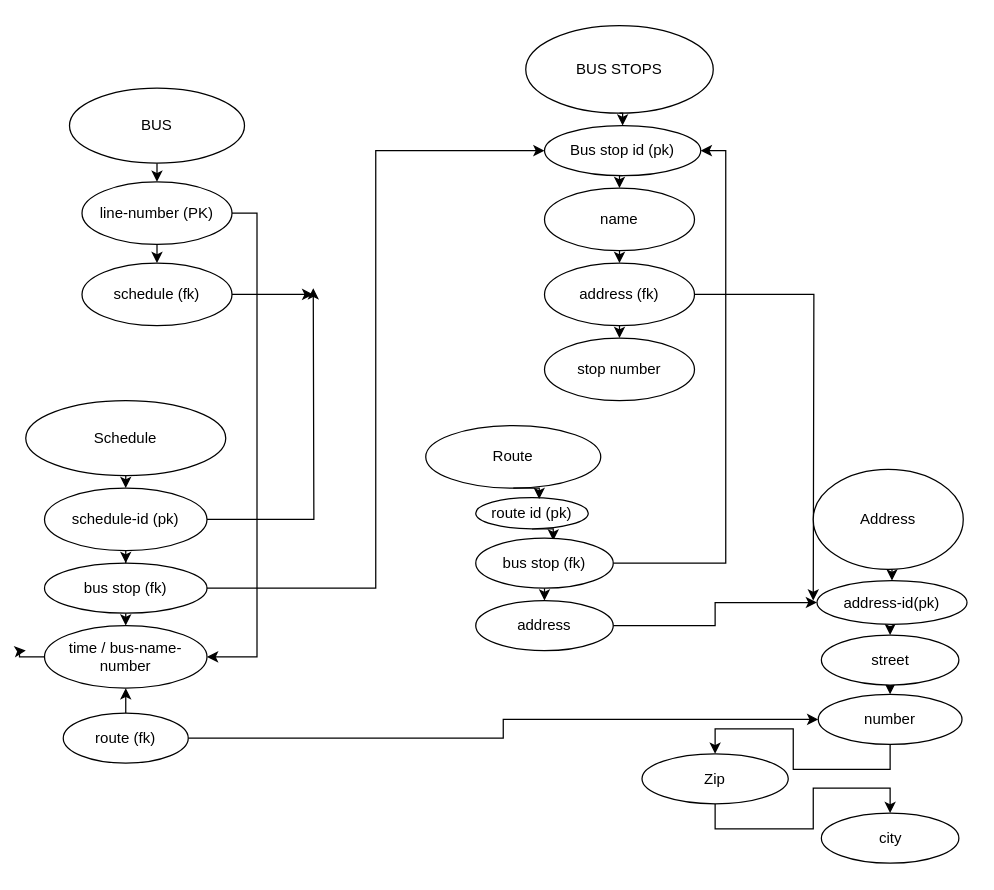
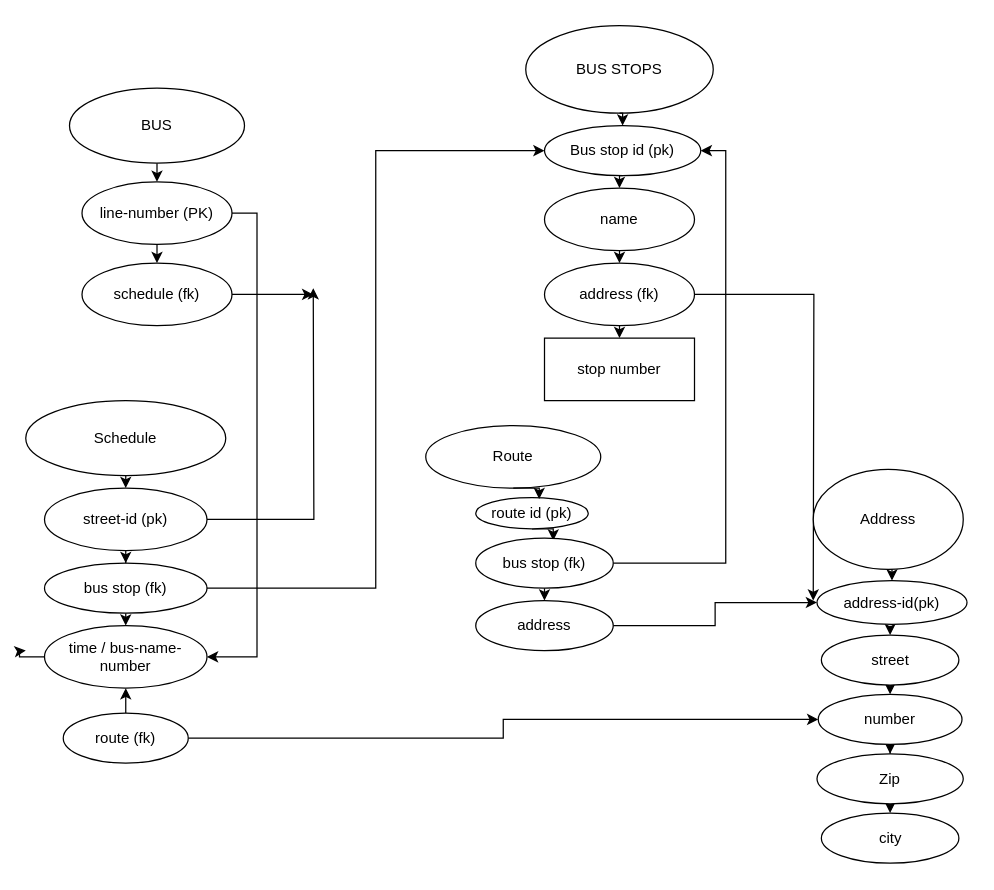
node "stop number": shape ellipse -> rectangle
node "schedule-id (pk)": label "schedule-id (pk)" -> "street-id (pk)"
node "Zip": moved (715, 779) -> (890, 779)
